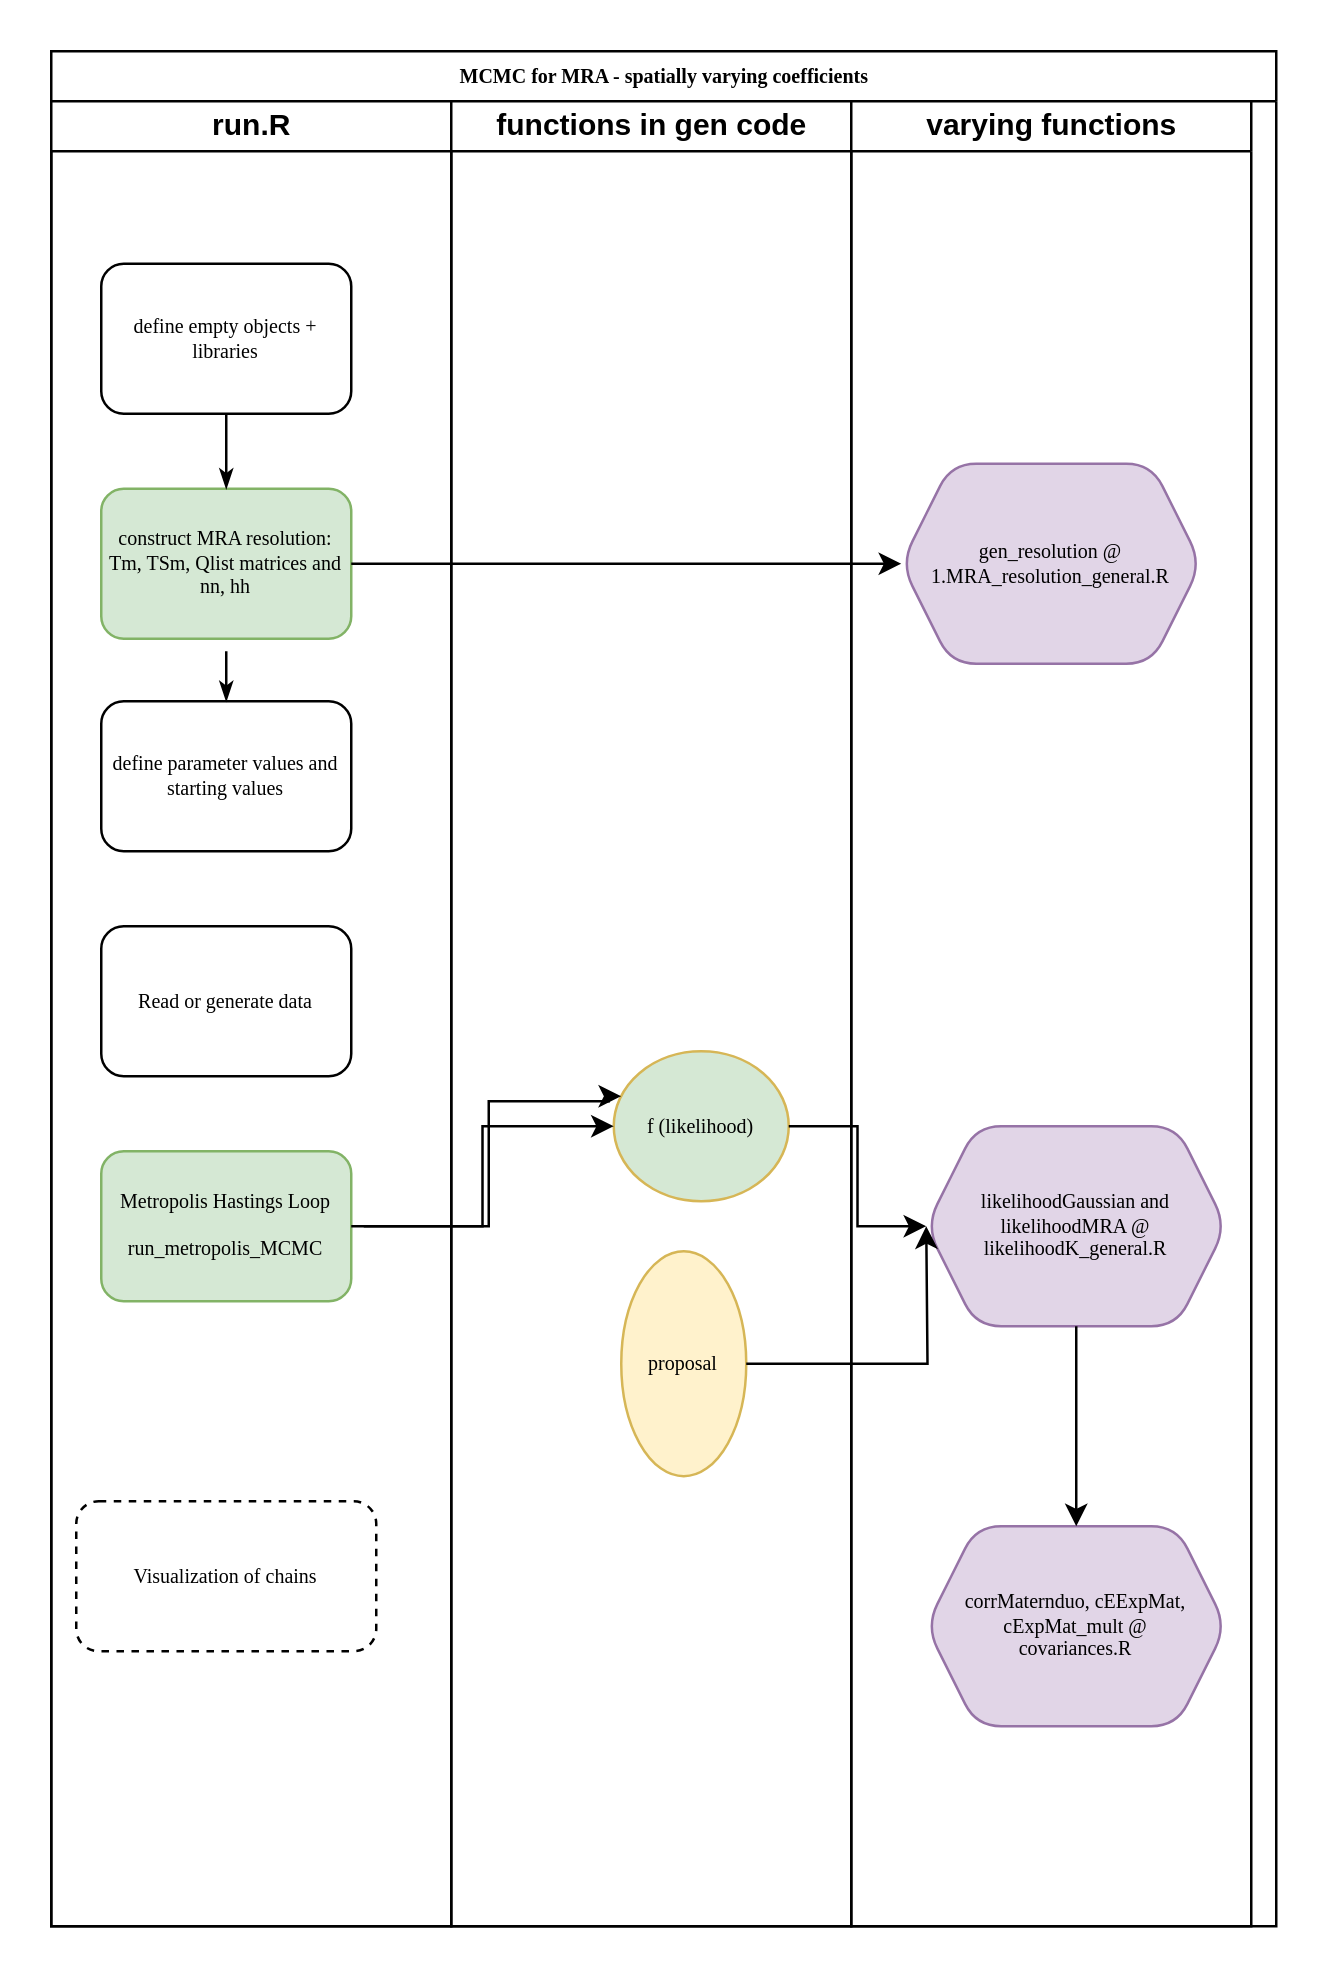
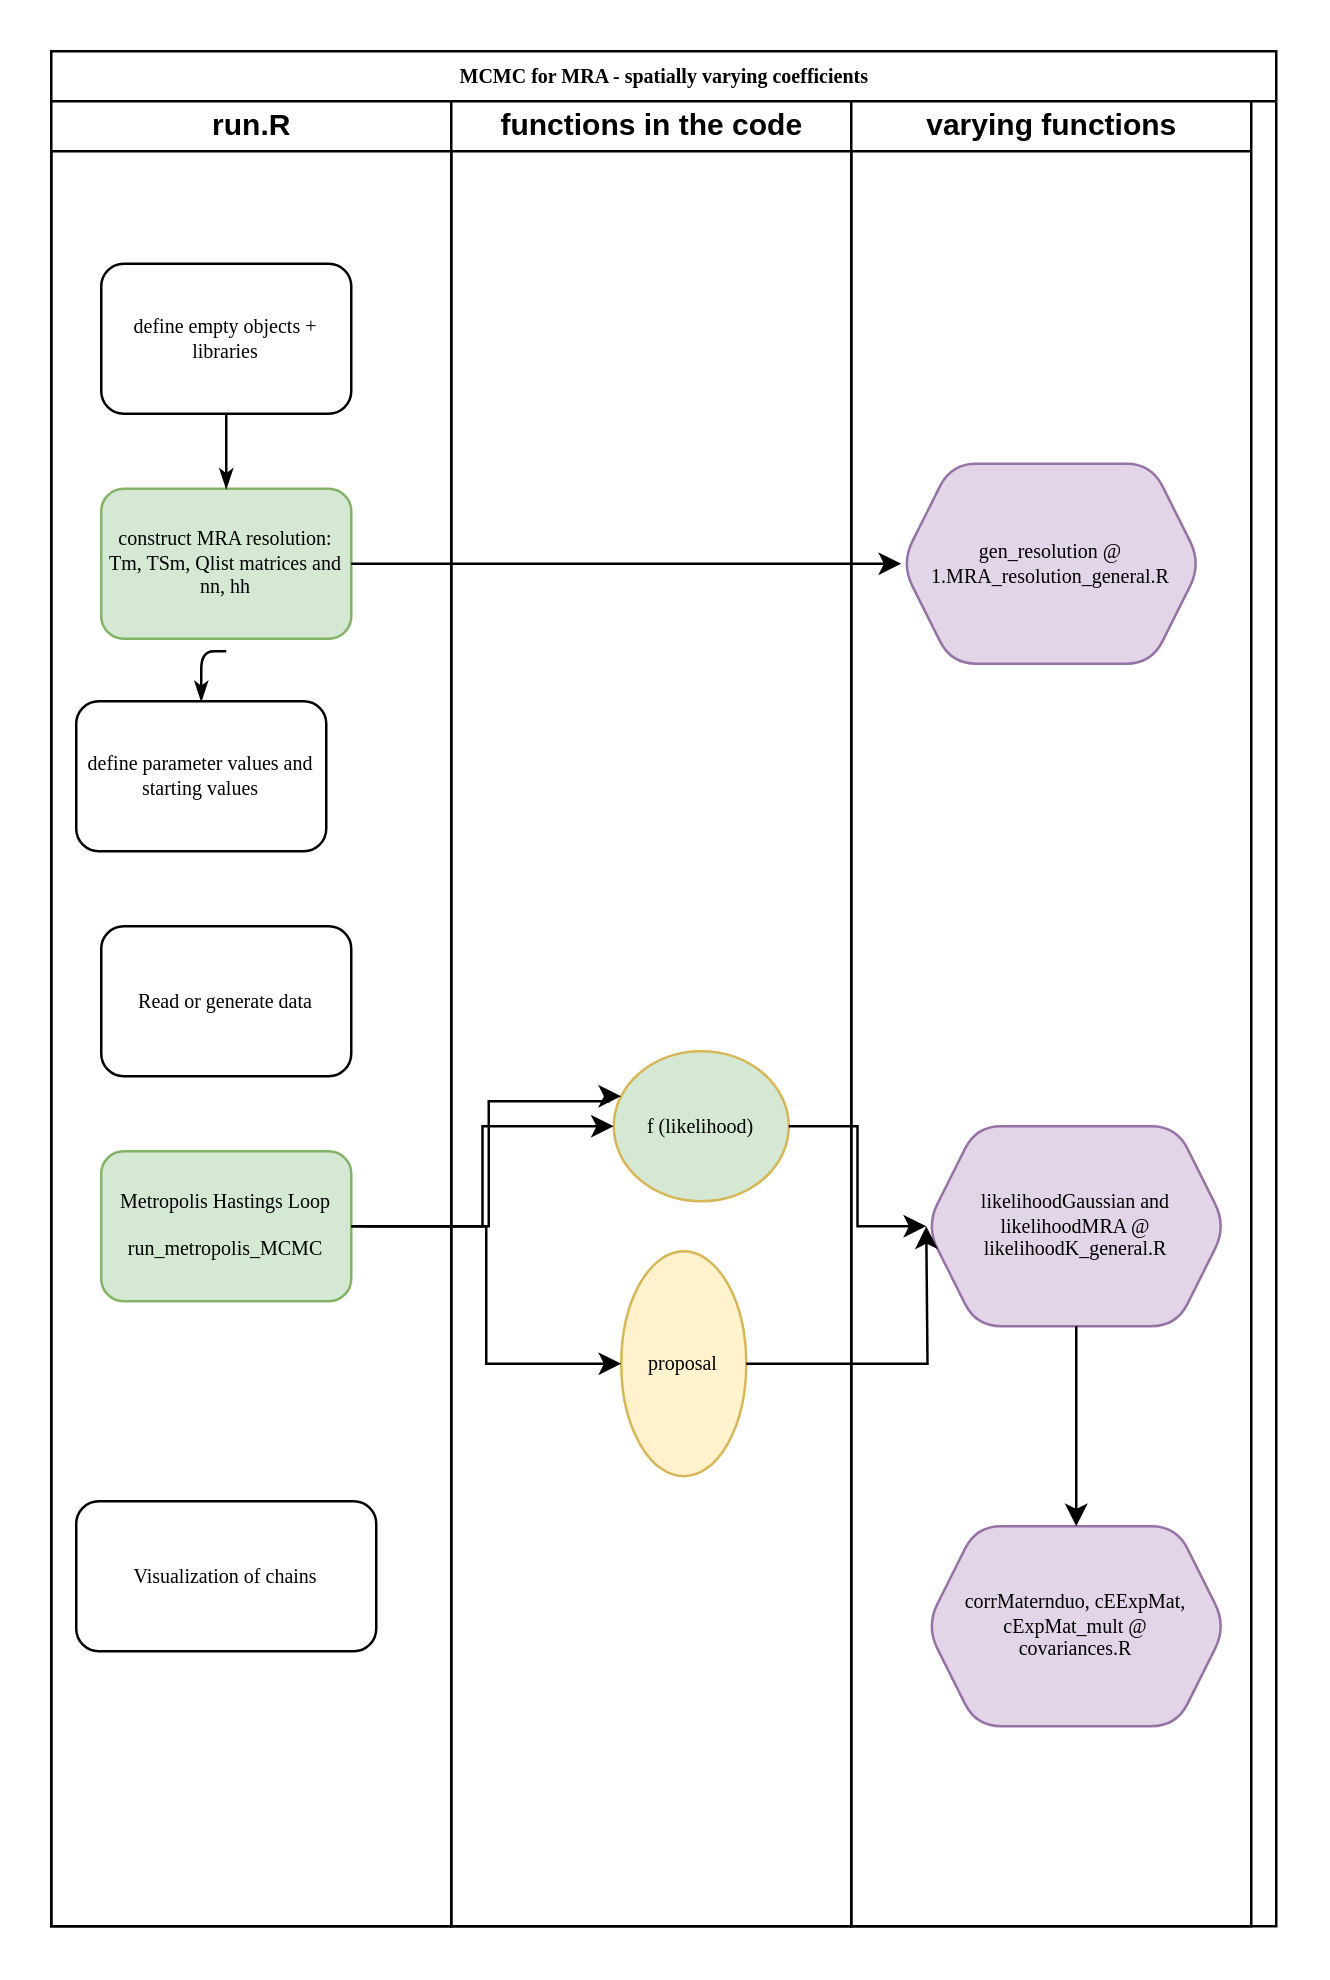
node "functions in gen code": label "functions in gen code" -> "functions in the code"
node "define parameter values and starting values": moved (226, 776) -> (201, 776)
edge "Metropolis Hastings Loop run_metropolis_MCMC" -> "proposal": added
node "Visualization of chains": style dashed -> solid
